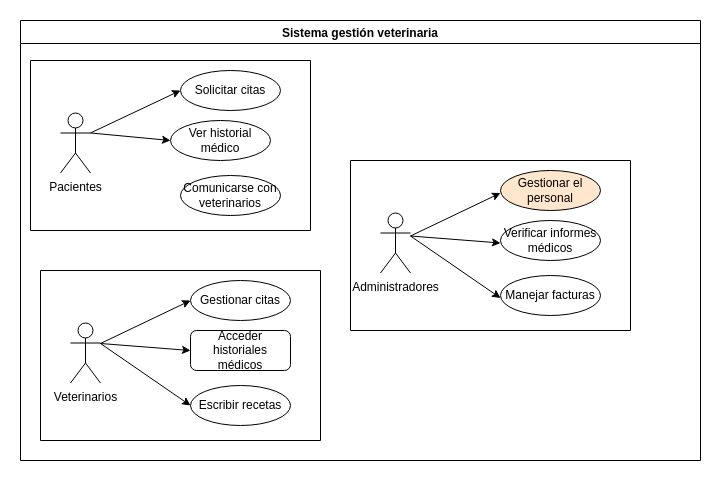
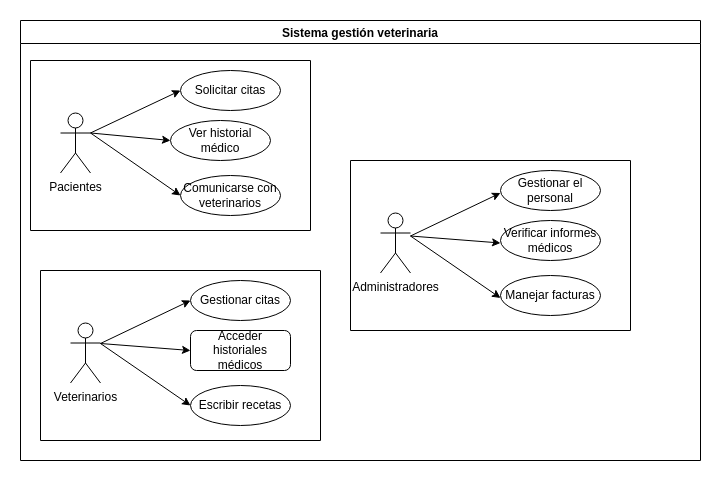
edge "Pacientes" -> "Comunicarse con veterinarios": added
node "Gestionar el personal": fillcolor #ffe6cc -> #ffffff
